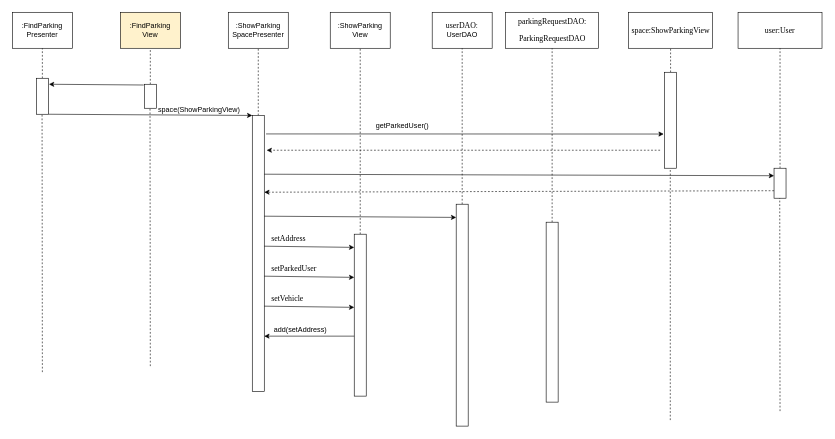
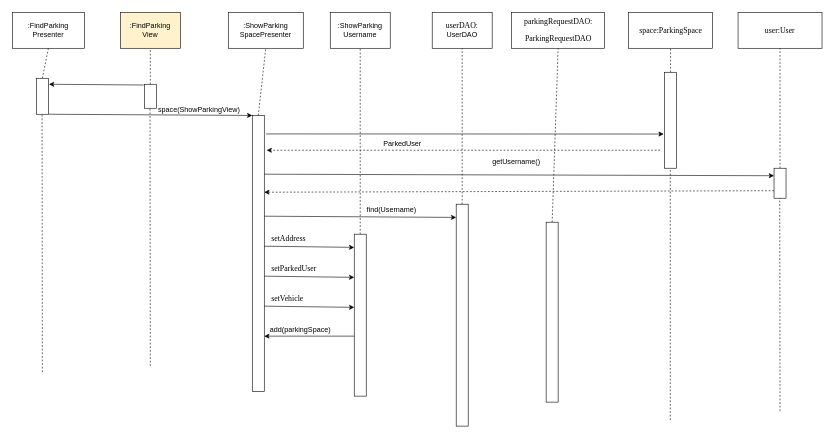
node ":FindParking Presenter": size 60x36 -> 72x36
node ":ShowParking SpacePresenter": size 60x36 -> 75x36
node ":ShowParking View": label ":ShowParking View" -> ":ShowParking Username"
node "parkingRequestDAO:ParkingRequestDAO": moved (552, 30) -> (558, 30)
node "space:ShowParkingView": label "space:ShowParkingView" -> "space:ParkingSpace"
node "getParkedUser()": removed
node "ParkedUser": added
node "getUsername()": added
node "find(Username)": added
node "add(setAddress)": label "add(setAddress)" -> "add(parkingSpace)"
